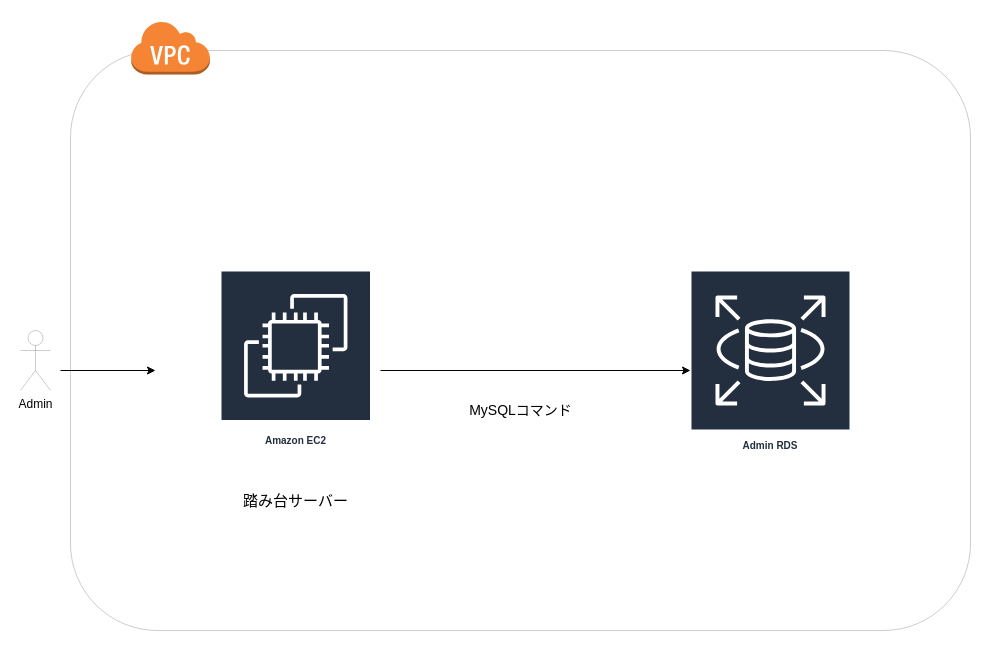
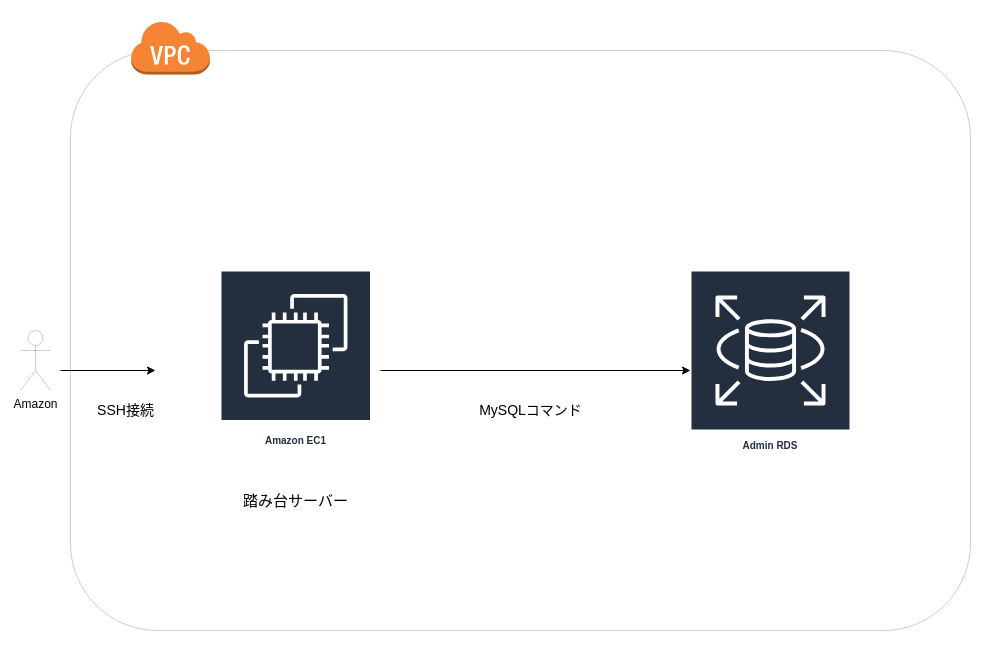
node "Admin": label "Admin" -> "Amazon"
node "SSH接続": added
node "MySQLコマンド": moved (521, 411) -> (531, 411)
node "Amazon EC2": label "Amazon EC2" -> "Amazon EC1"
